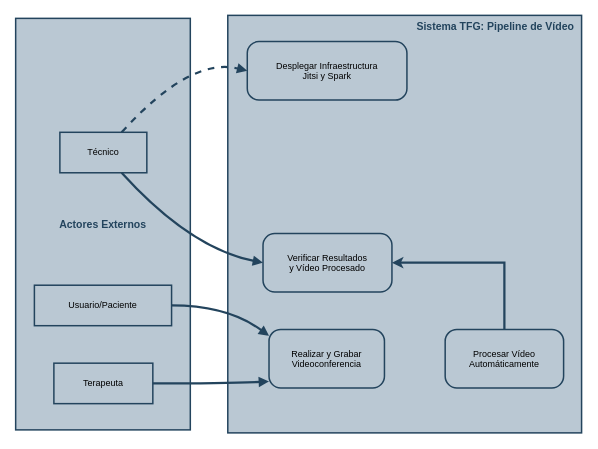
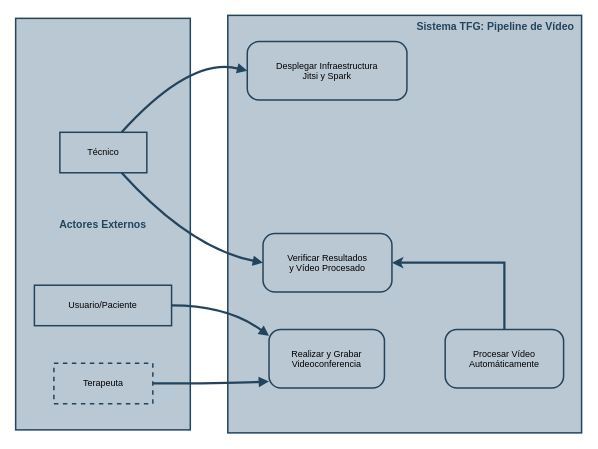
edge "Técnico" -> "Desplegar Infraestructura Jitsi y Spark": style dashed -> solid
node "Terapeuta": style solid -> dashed
